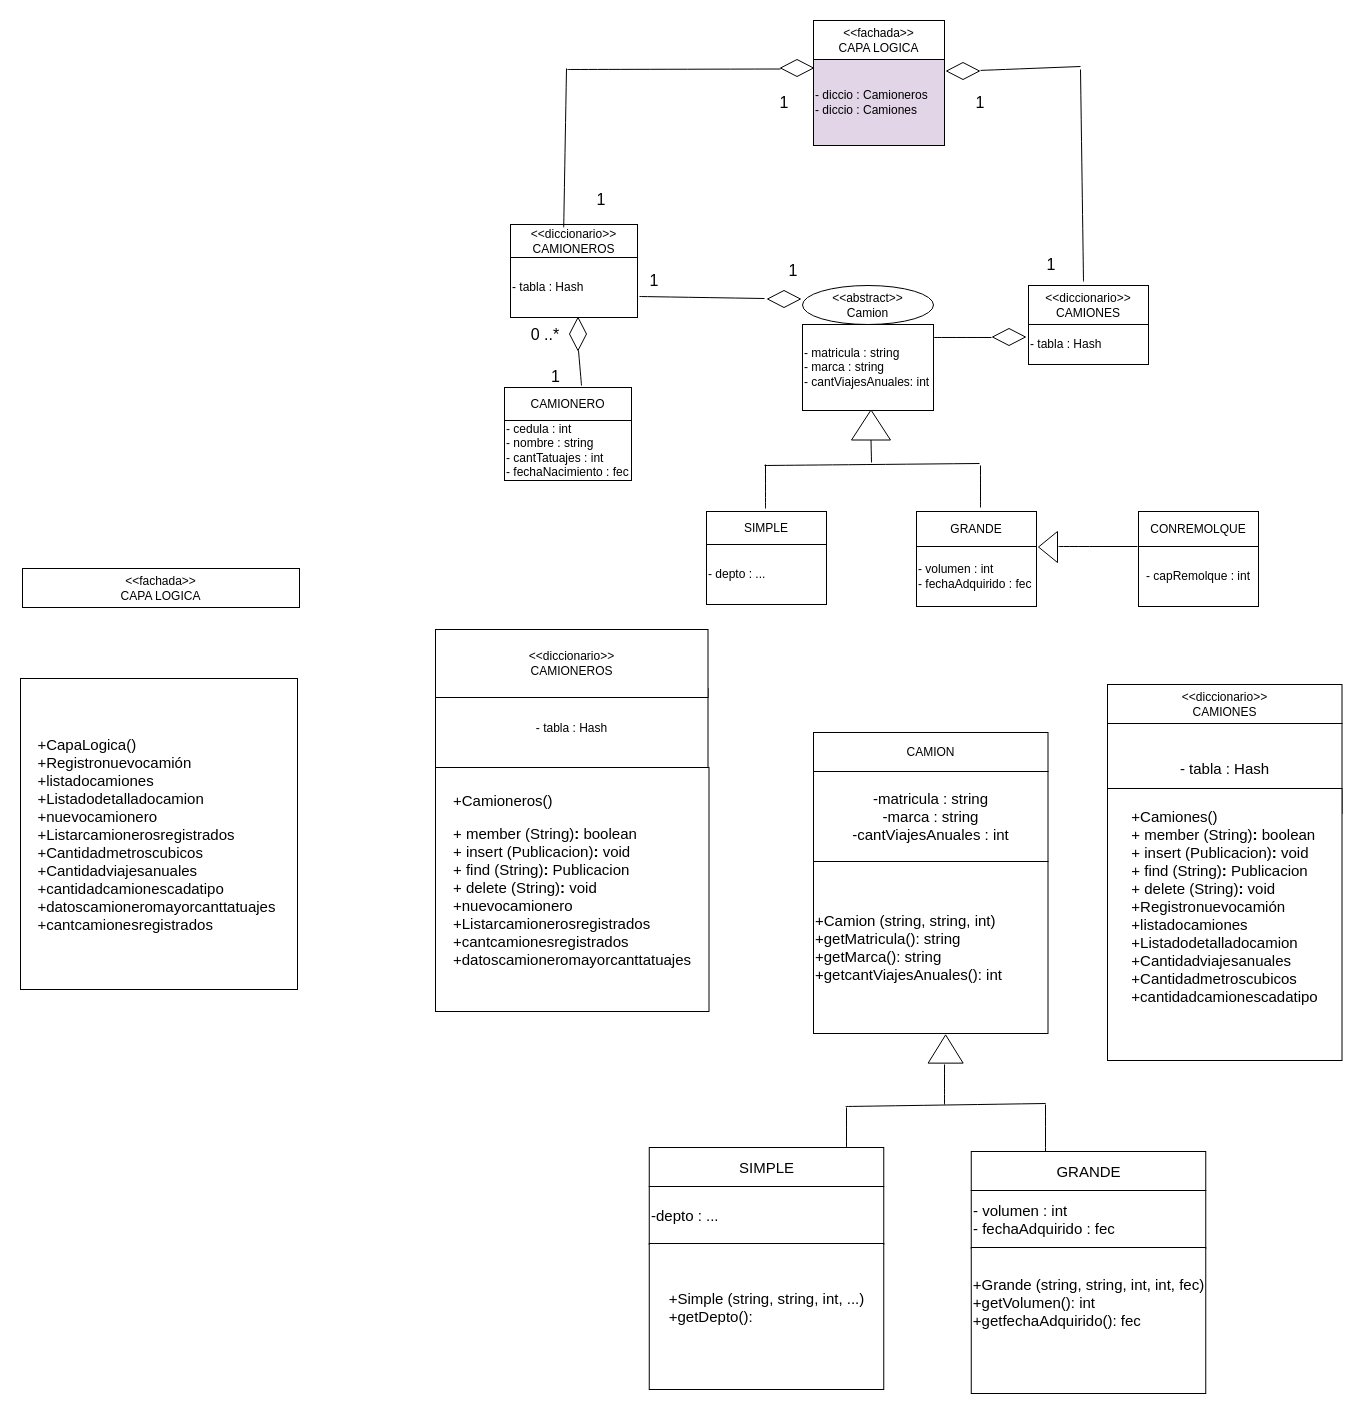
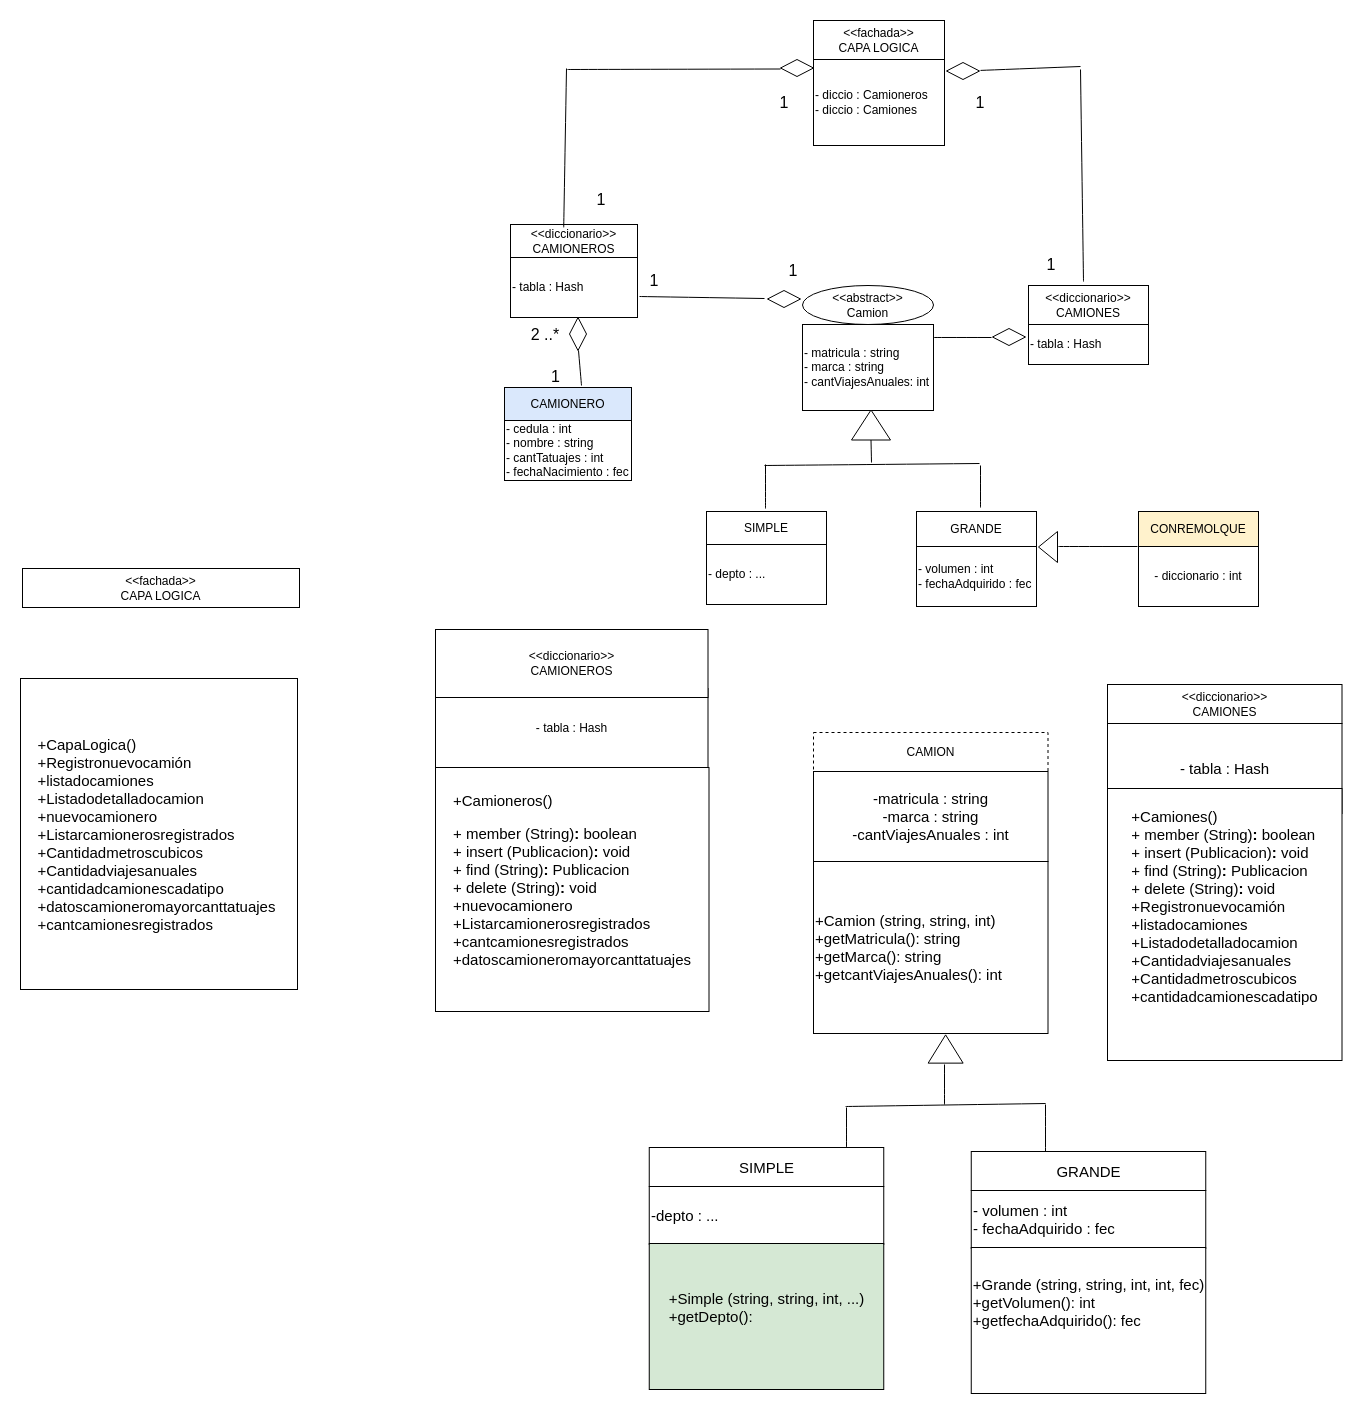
node "- diccio : Camioneros - diccio : Camiones": fillcolor #e1d5e7 -> #ffffff
node "0 ..*": label "0 ..*" -> "2 ..*"
node "CAMIONERO": fillcolor #ffffff -> #dae8fc
node "CONREMOLQUE": fillcolor #ffffff -> #fff2cc
node "- capRemolque : int": label "- capRemolque : int" -> "- diccionario : int"
node "CAMION": style solid -> dashed
node "+Simple (string, string, int, ...) +getDepto():": fillcolor #ffffff -> #d5e8d4
